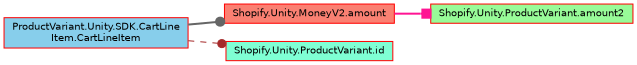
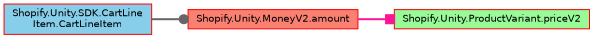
node "Shopify.Unity.ProductVariant.amount2": label "Shopify.Unity.ProductVariant.amount2" -> "Shopify.Unity.ProductVariant.priceV2"
node "ProductVariant.Unity.SDK.CartLine Item.CartLineItem": label "ProductVariant.Unity.SDK.CartLine Item.CartLineItem" -> "Shopify.Unity.SDK.CartLine Item.CartLineItem"
node "Shopify.Unity.ProductVariant.id": removed
